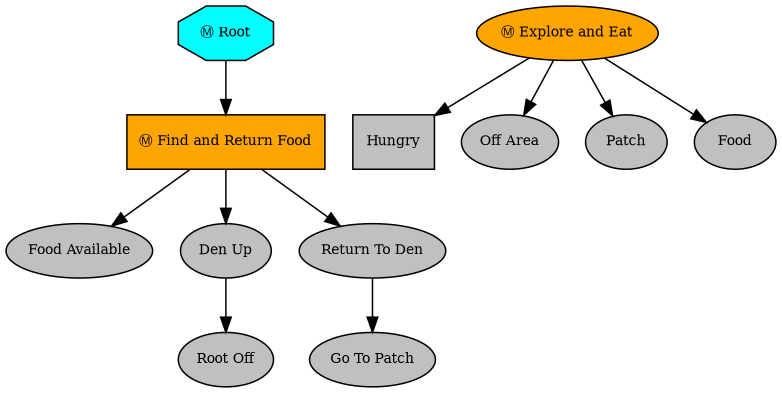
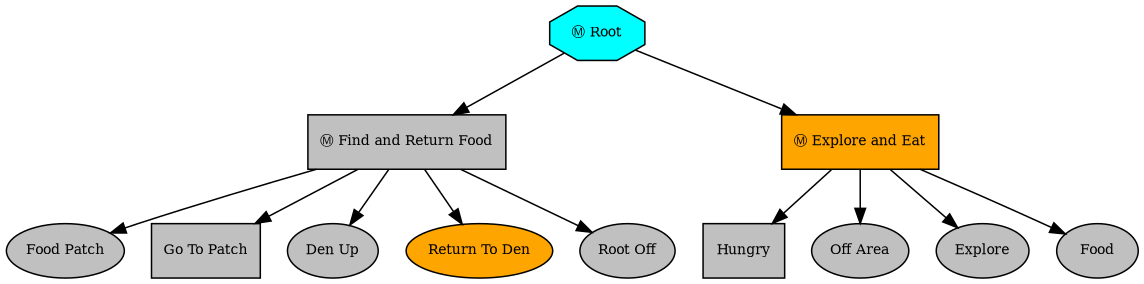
node "Ⓜ Explore and Eat": shape ellipse -> box
edge "Ⓜ Root" -> "Ⓜ Explore and Eat": added
node "Ⓜ Find and Return Food": fillcolor orange -> gray
node "Patch": label "Patch" -> "Explore"
node "Food Available": label "Food Available" -> "Food Patch"
node "Return To Den": fillcolor gray -> orange
edge "Den Up" -> "Root Off": now "Ⓜ Find and Return Food" -> "Root Off"
edge "Return To Den" -> "Go To Patch": now "Ⓜ Find and Return Food" -> "Go To Patch"
node "Go To Patch": shape ellipse -> box
